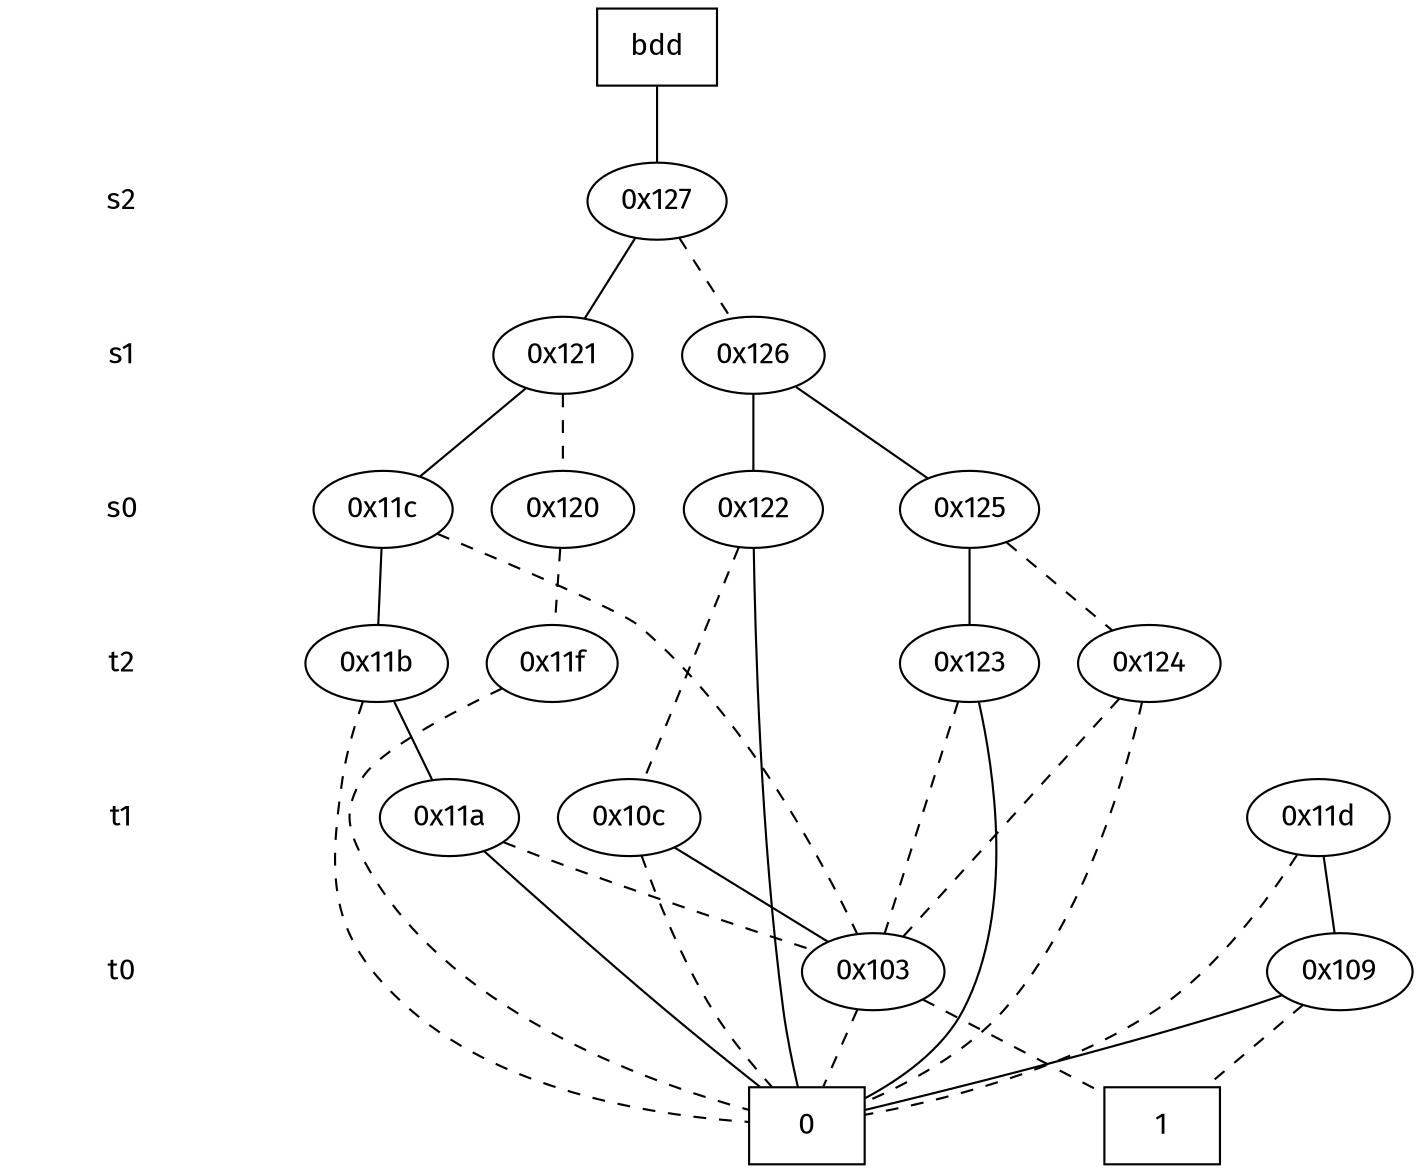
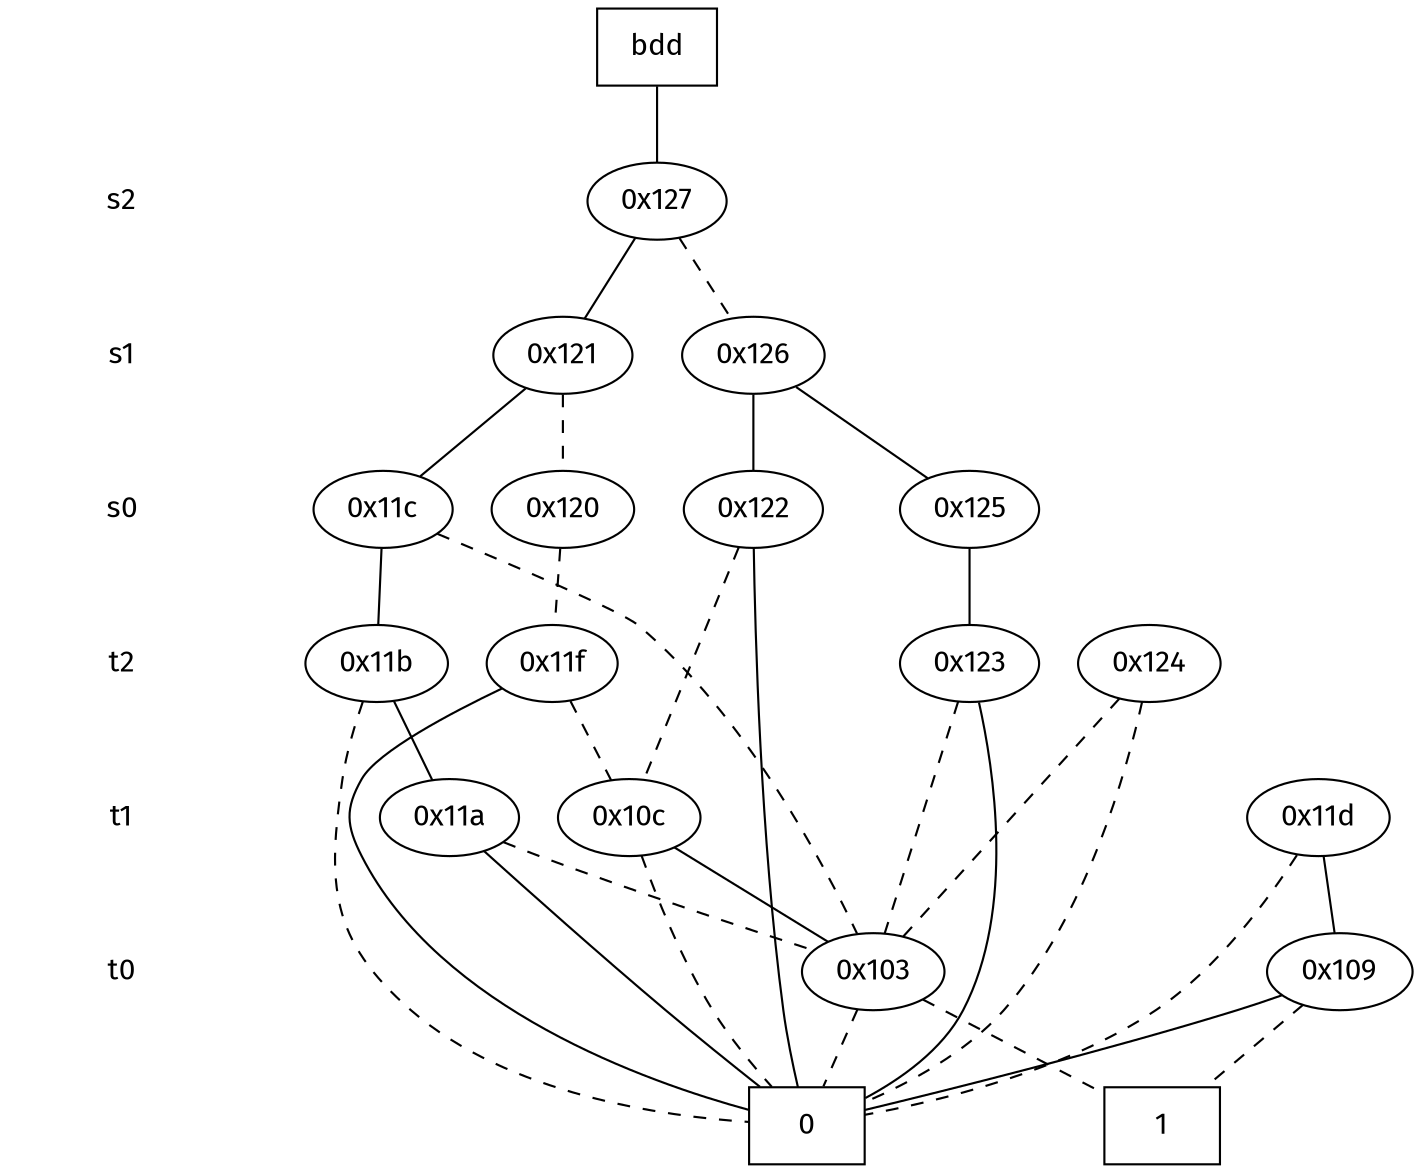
edge "0x125" -- "0x124": removed
edge "0x11f" -- "0x10c": added
edge "0x11f" -- "0": style dashed -> solid
